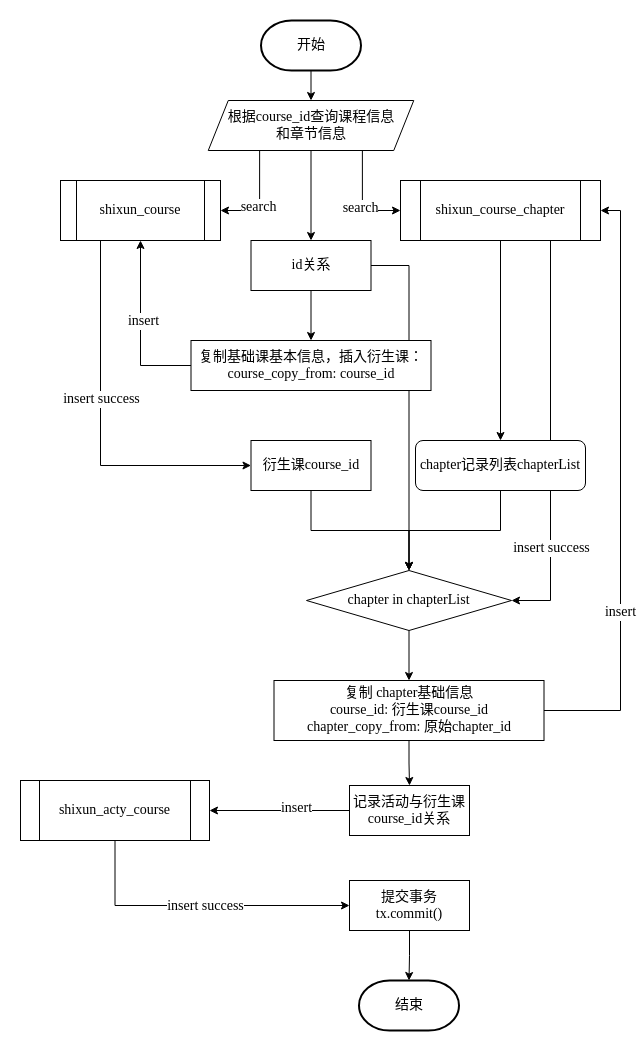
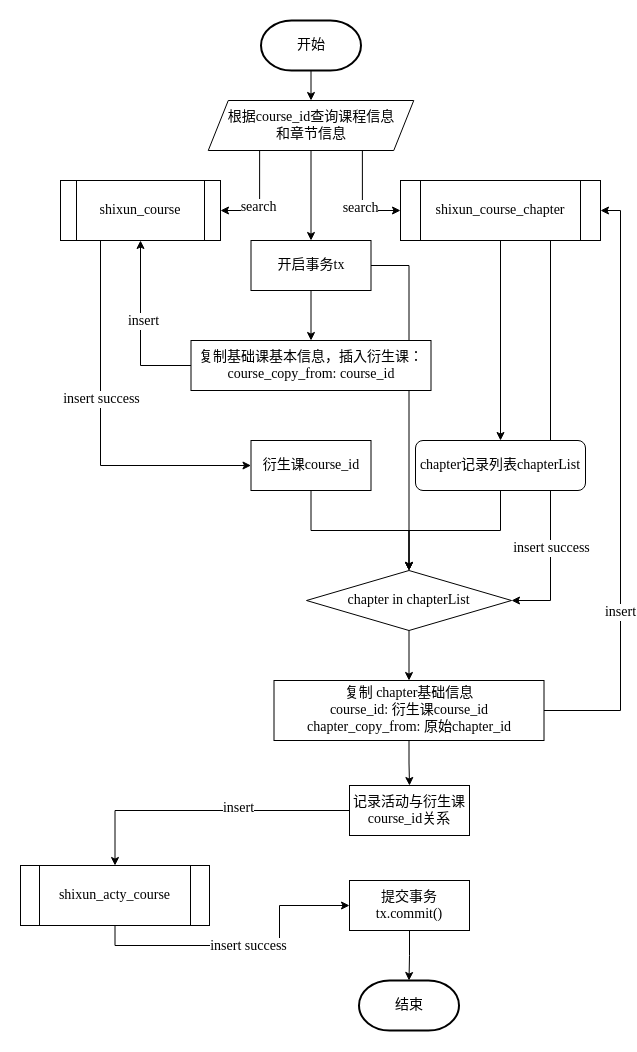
node "id关系": label "id关系" -> "开启事务tx"
node "shixun_acty_course": moved (115, 811) -> (115, 896)
